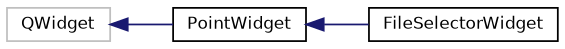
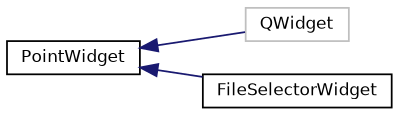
edge "PointWidget" -> "QWidget": reversed
